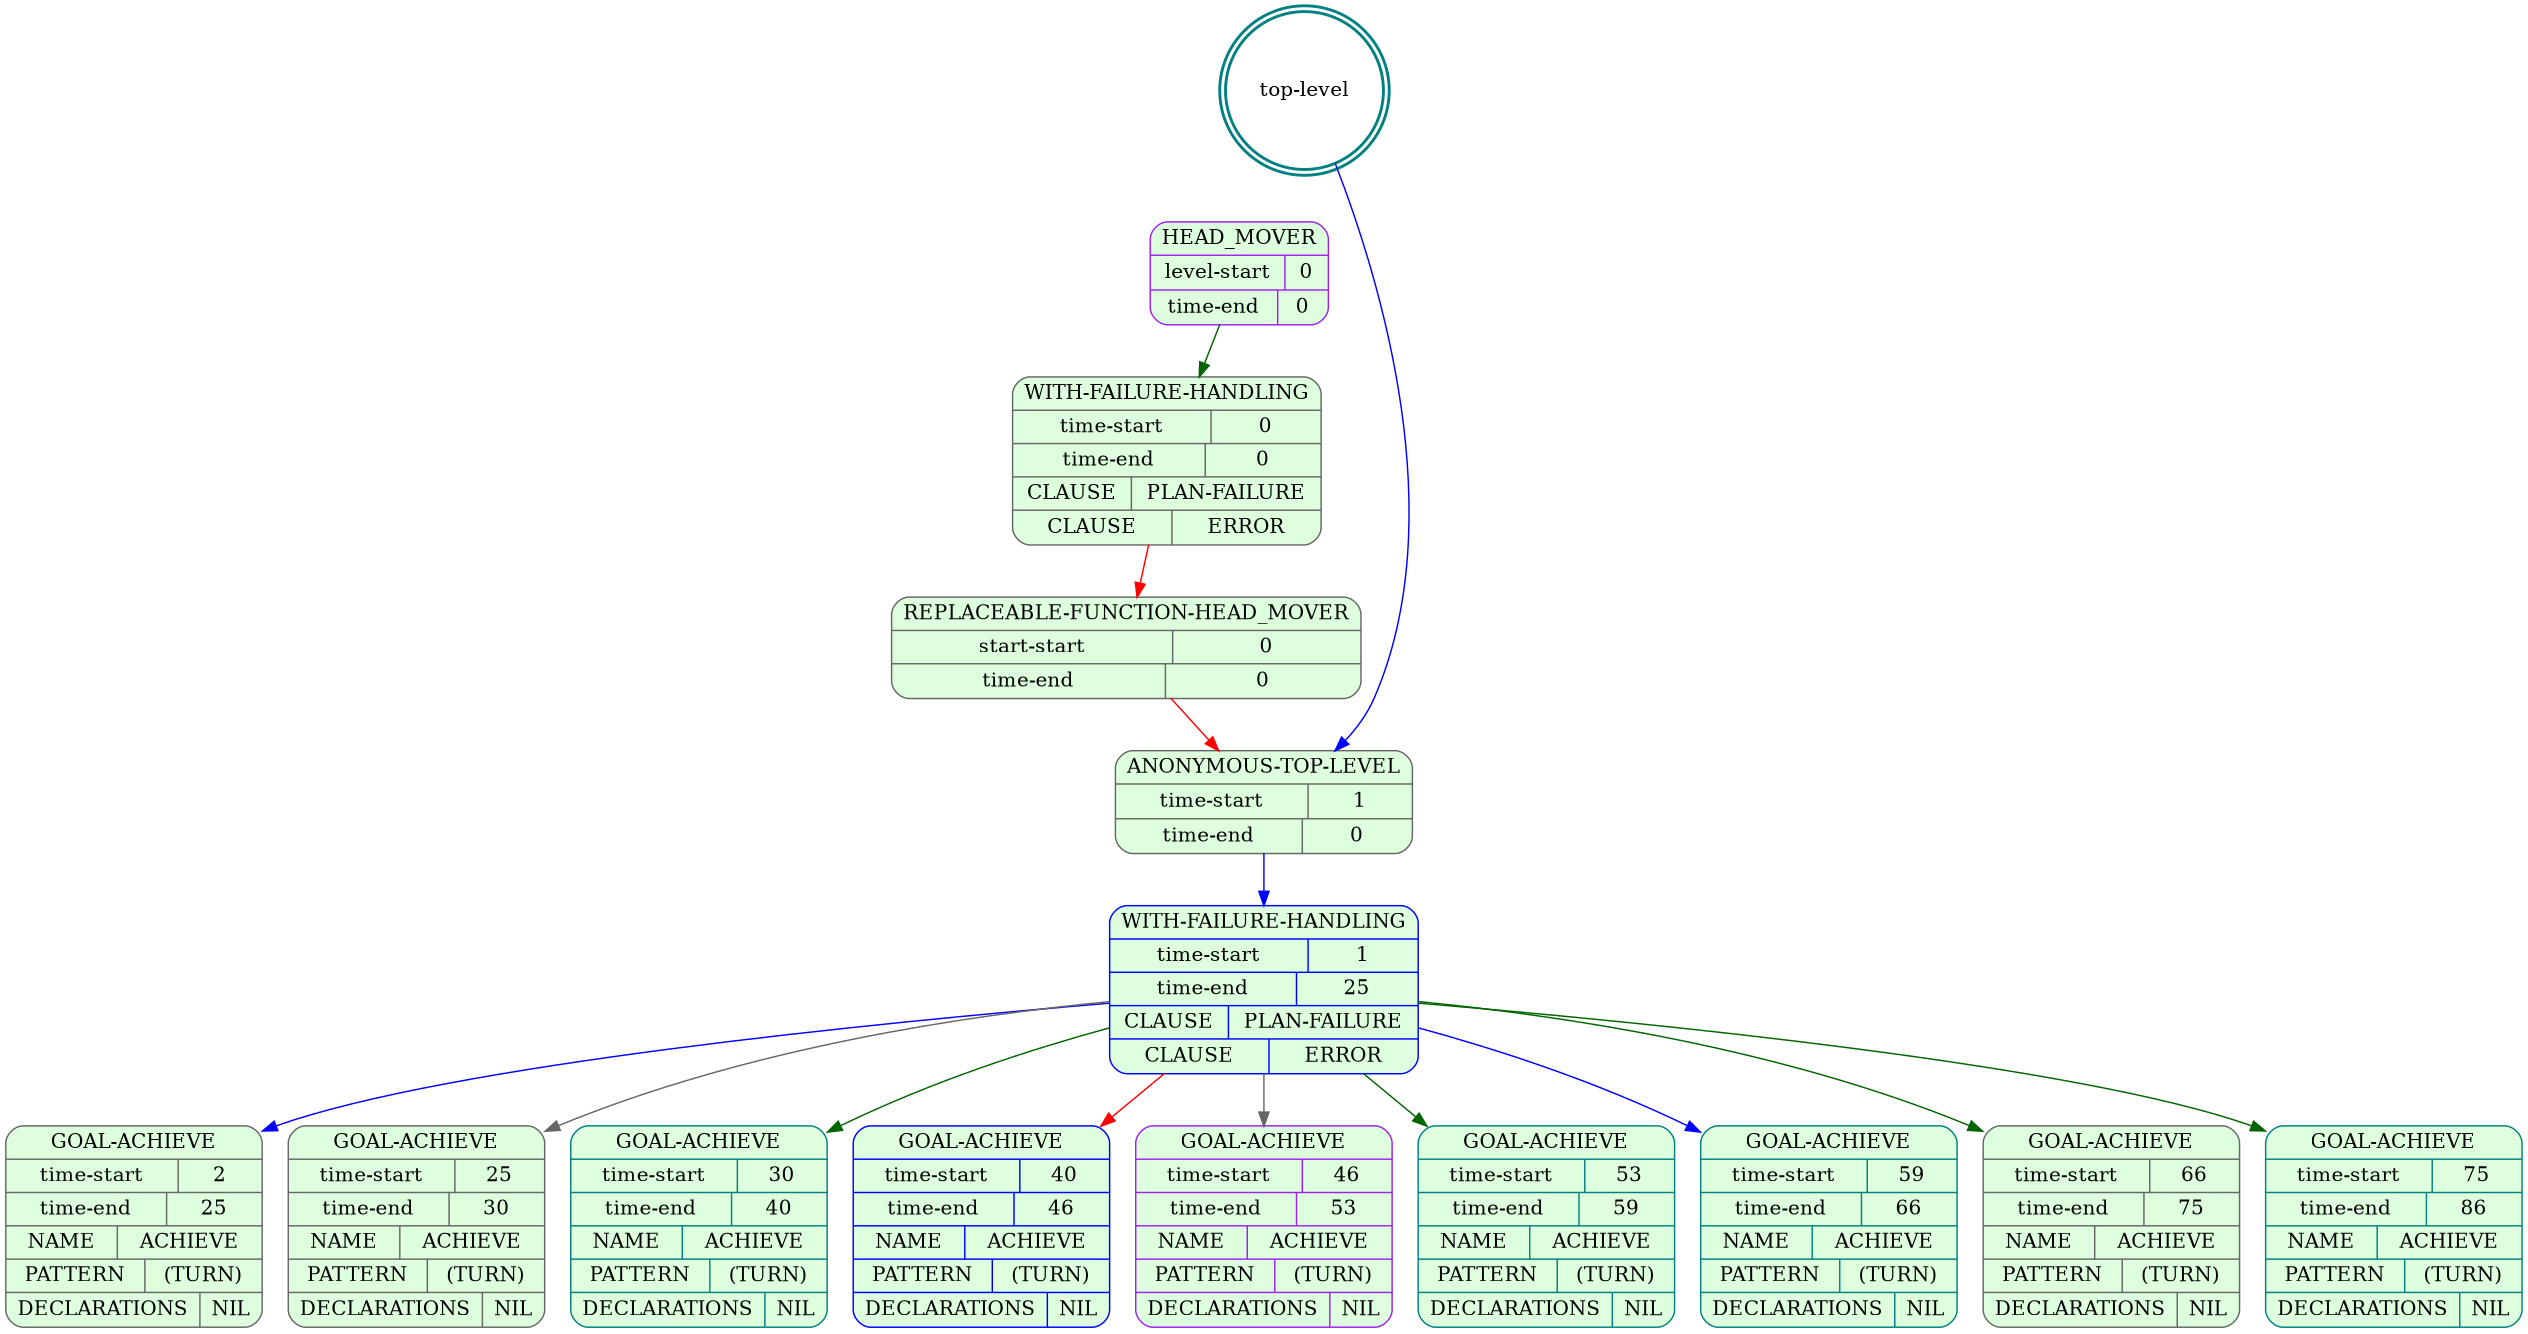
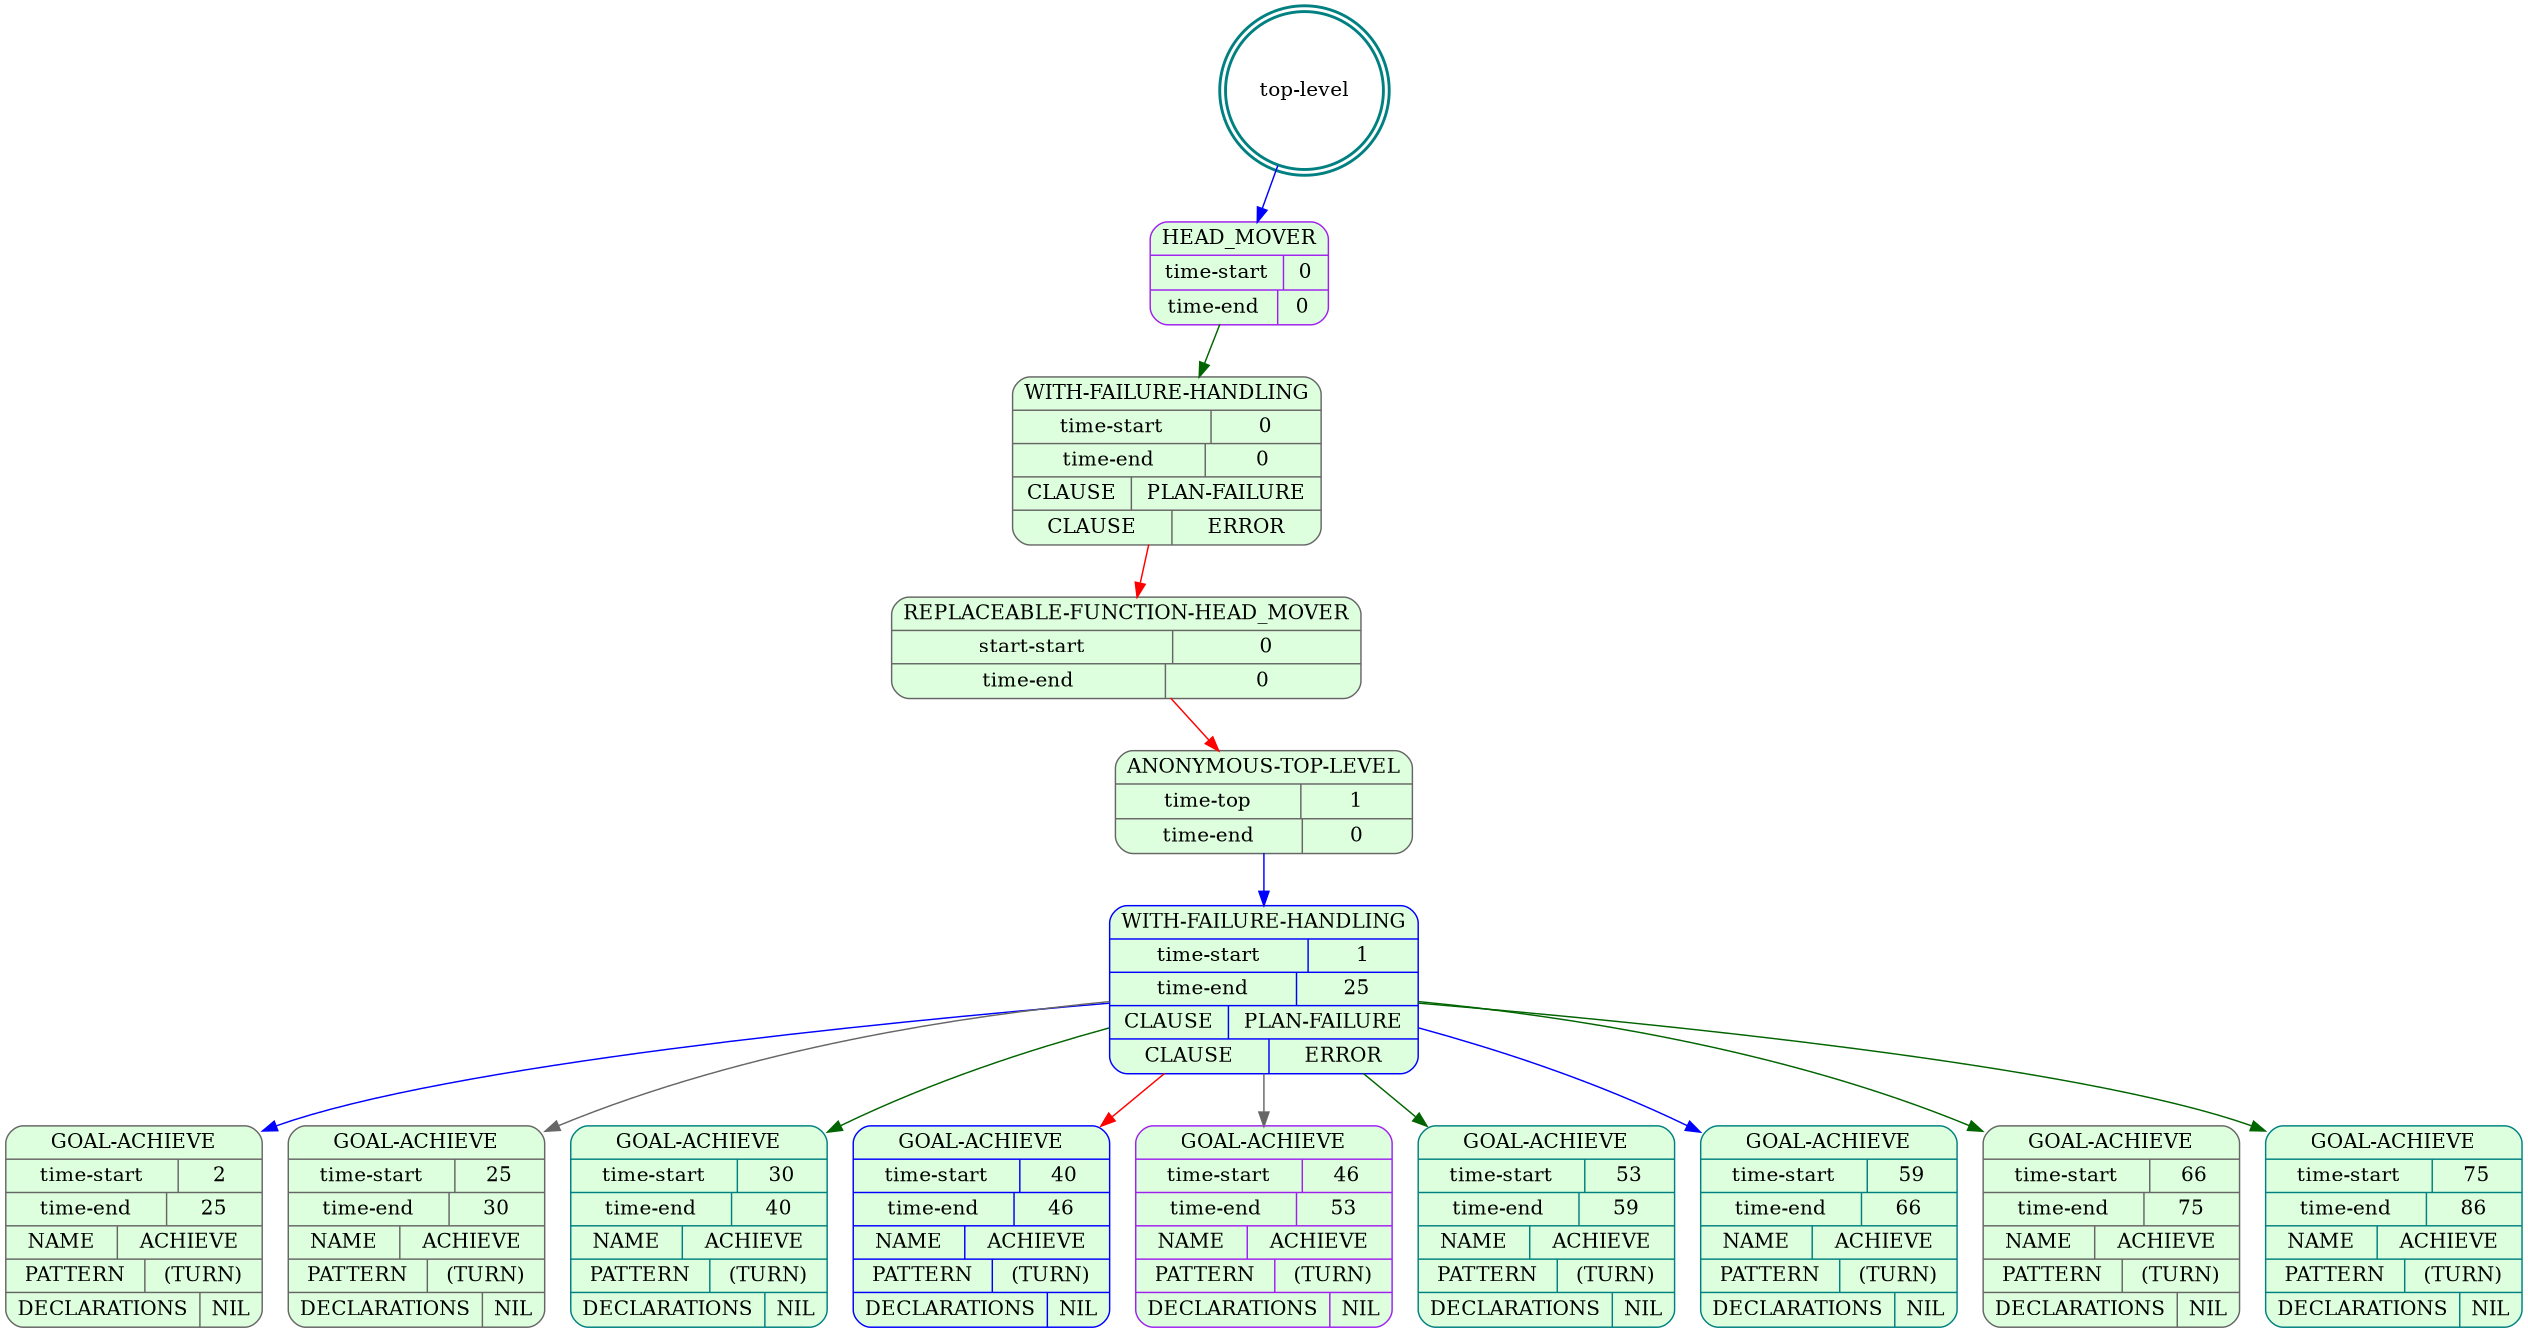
node "HEAD_MOVER": text "level-start" -> "time-start"
edge "top-level" -> "ANONYMOUS-TOP-LEVEL": now "top-level" -> "HEAD_MOVER"
node "ANONYMOUS-TOP-LEVEL": text "time-start" -> "time-top"
